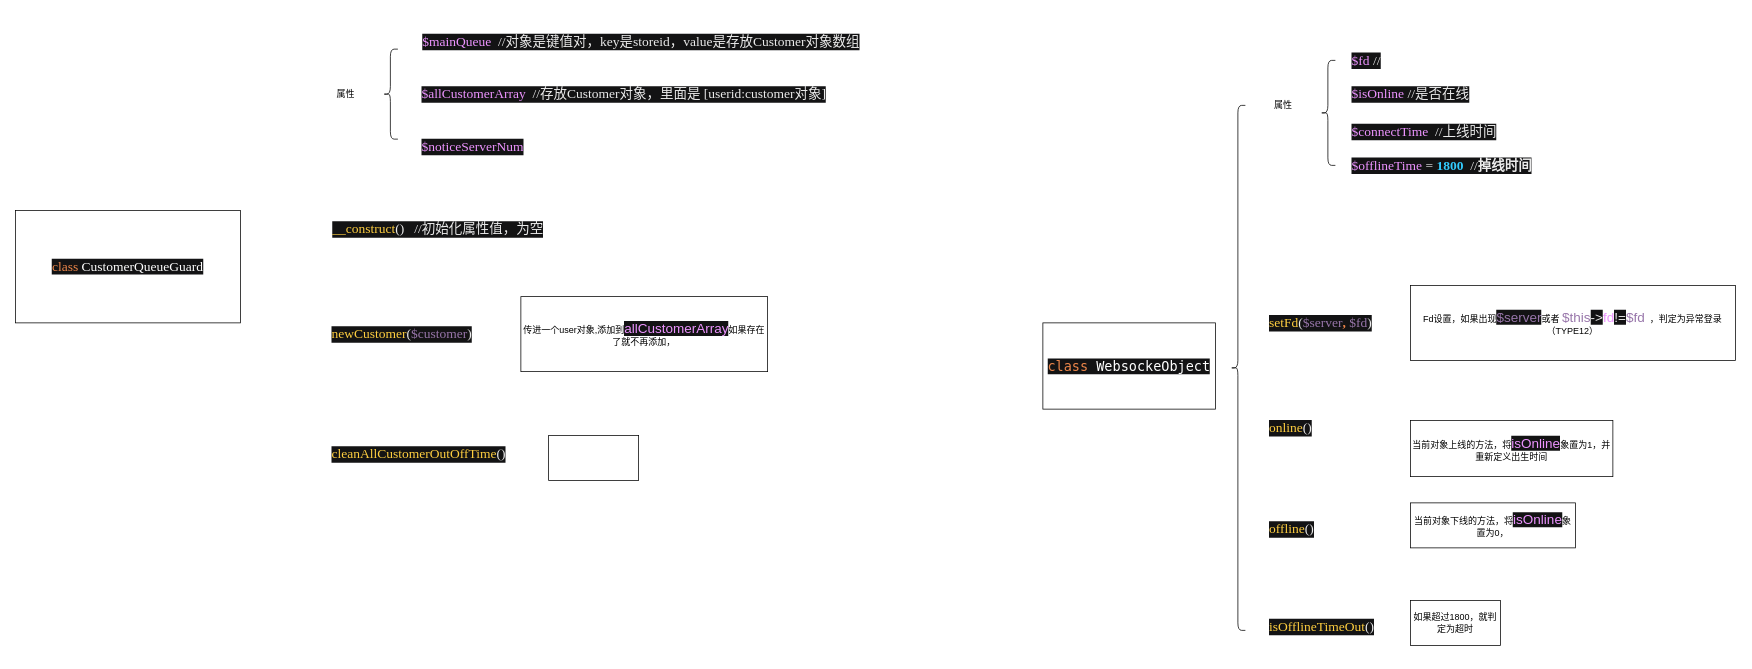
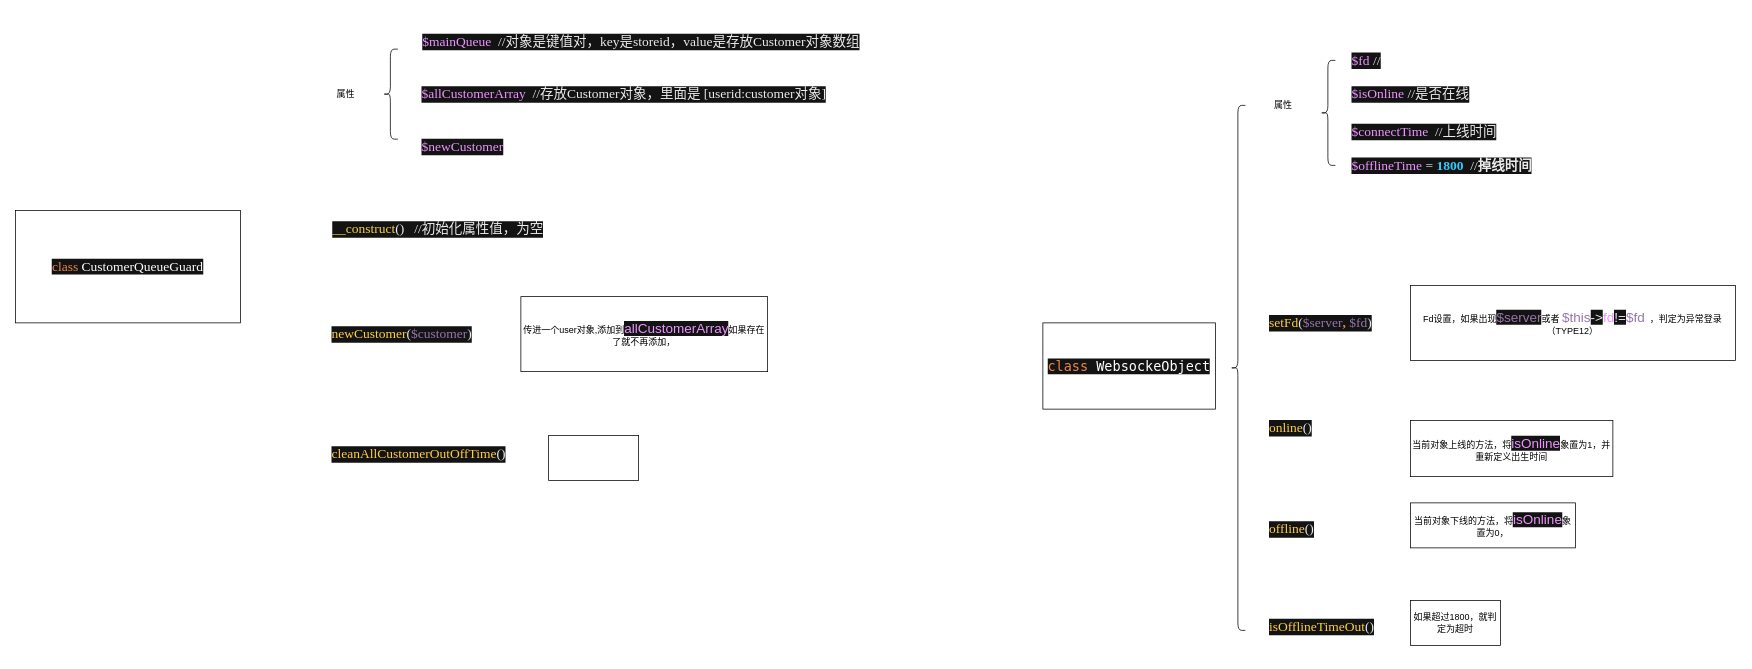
node "$noticeServerNum": label "$noticeServerNum" -> "$newCustomer"
